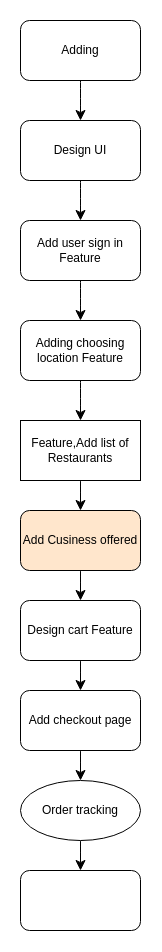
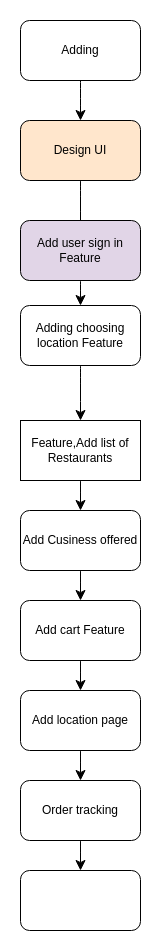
node "Design UI": fillcolor #ffffff -> #ffe6cc
edge "Design UI" -> "Add user sign in Feature": arrowhead classic -> none
node "Add user sign in Feature": fillcolor #ffffff -> #e1d5e7
node "Adding choosing location Feature": moved (81, 351) -> (81, 336)
node "Add Cusiness offered": fillcolor #ffe6cc -> #ffffff
node "Design cart Feature": label "Design cart Feature" -> "Add cart Feature"
node "Add checkout page": label "Add checkout page" -> "Add location page"
node "Order tracking": shape ellipse -> rounded rectangle
